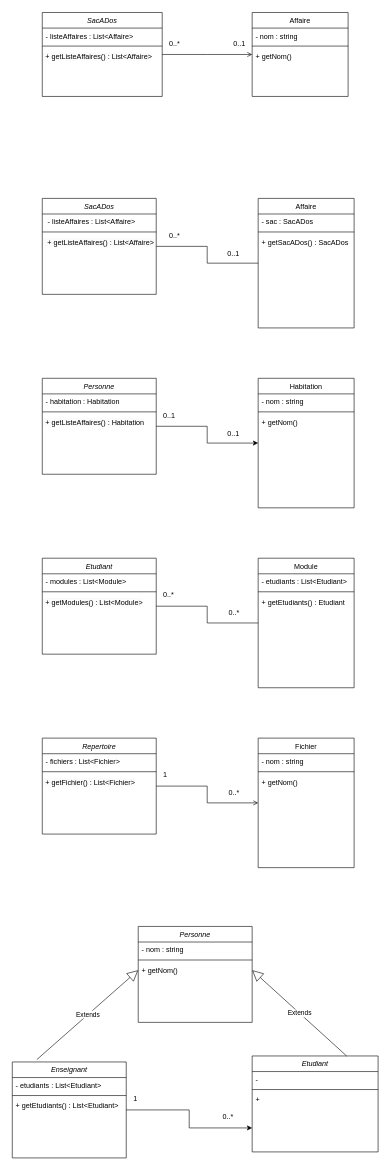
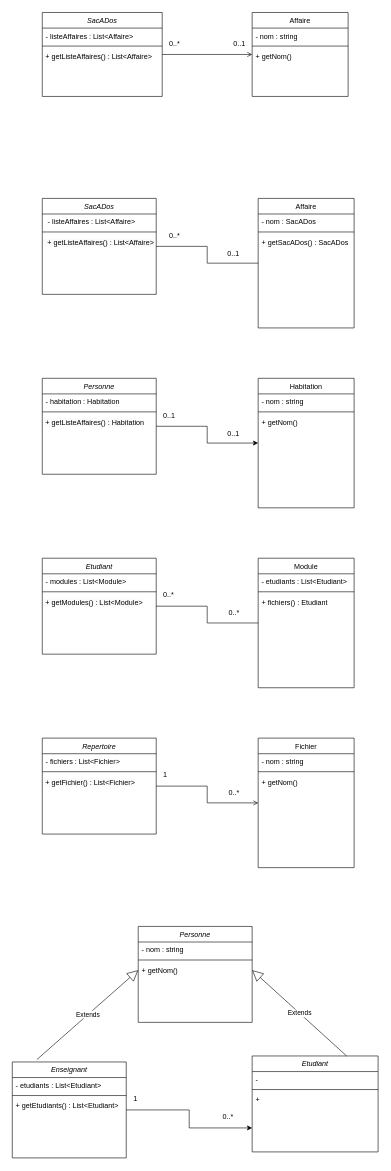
node "- sac : SacADos": label "- sac : SacADos" -> "- nom : SacADos"
node "+ getEtudiants() : Etudiant": label "+ getEtudiants() : Etudiant" -> "+ fichiers() : Etudiant"
